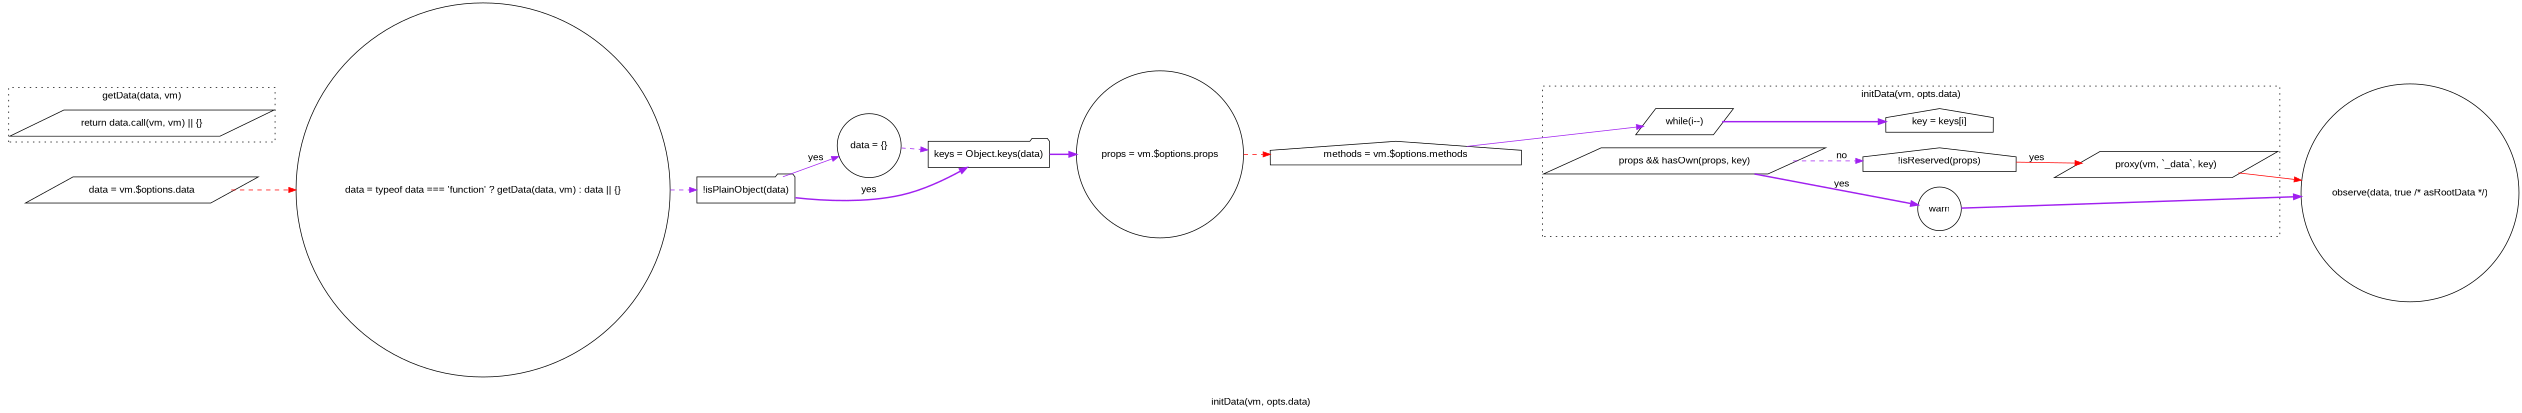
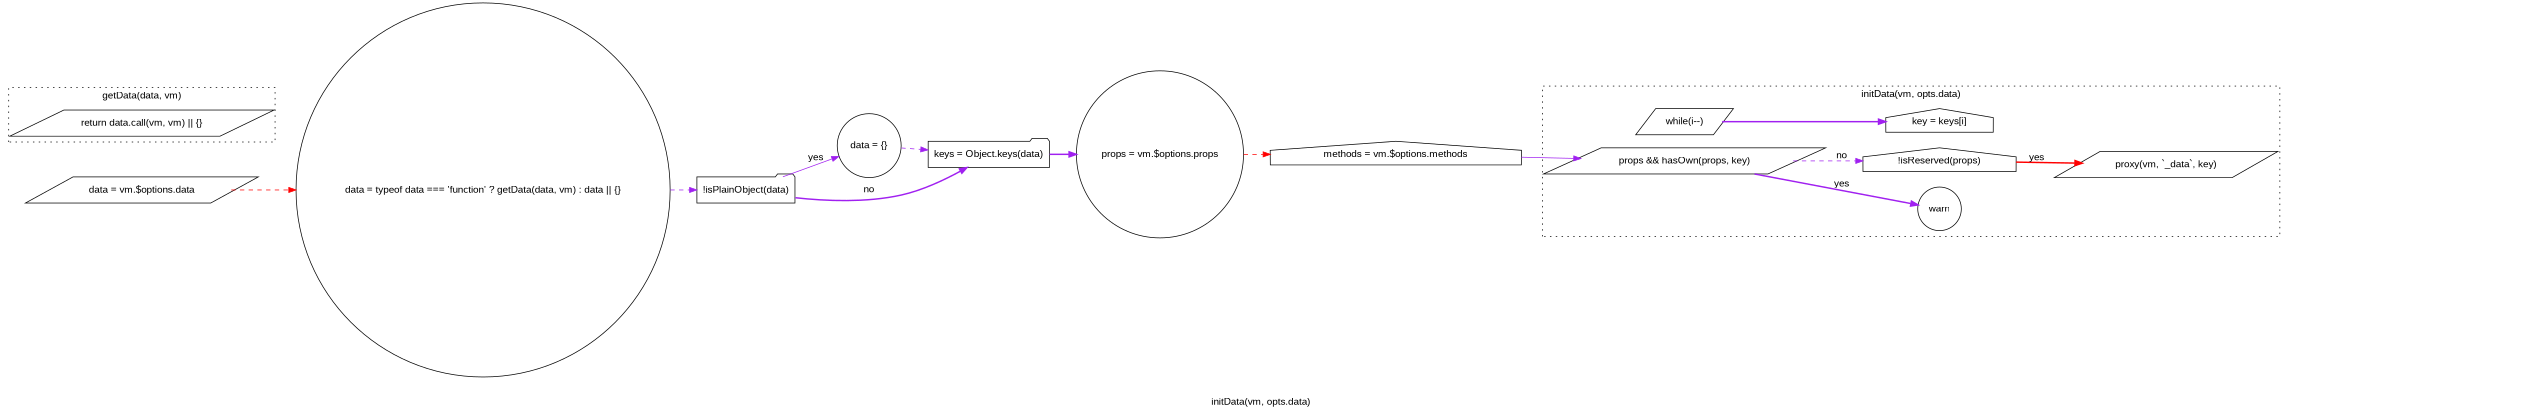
edge "methods = vm.$options.methods" -> "while(i--)": now "methods = vm.$options.methods" -> "props && hasOwn(props, key)"
edge "!isReserved(props)" -> "proxy(vm, `_data`, key)": style solid -> bold
edge "!isPlainObject(data)" -> "keys = Object.keys(data)": label "yes" -> "no"
node "observe(data, true /* asRootData */)": removed
